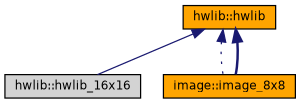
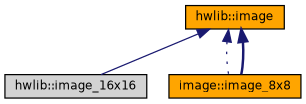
node "hwlib::hwlib": label "hwlib::hwlib" -> "hwlib::image"
node "hwlib::hwlib_16x16": label "hwlib::hwlib_16x16" -> "hwlib::image_16x16"
